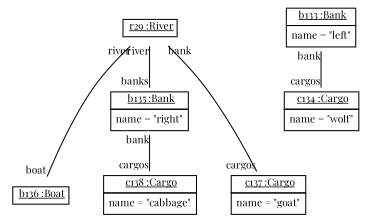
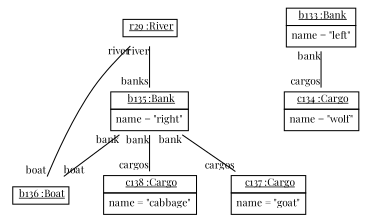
edge "r29 :River" -- "c137 :Cargo": now "b135 :Bank" -- "c137 :Cargo"
edge "b135 :Bank" -- "b136 :Boat": added
